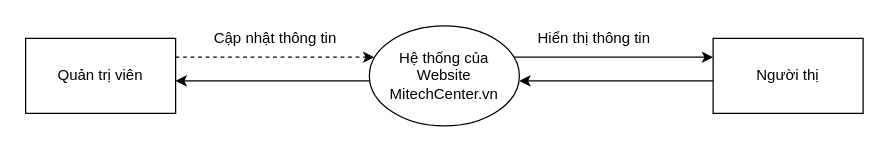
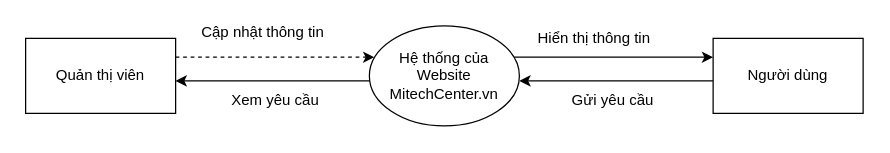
node "Cập nhật thông tin": moved (276, 38) -> (263, 32)
node "Quản trị viên": label "Quản trị viên" -> "Quản thị viên"
node "Người thị": label "Người thị" -> "Người dùng"
node "Xem yêu cầu": added
node "Gửi yêu cầu": added
